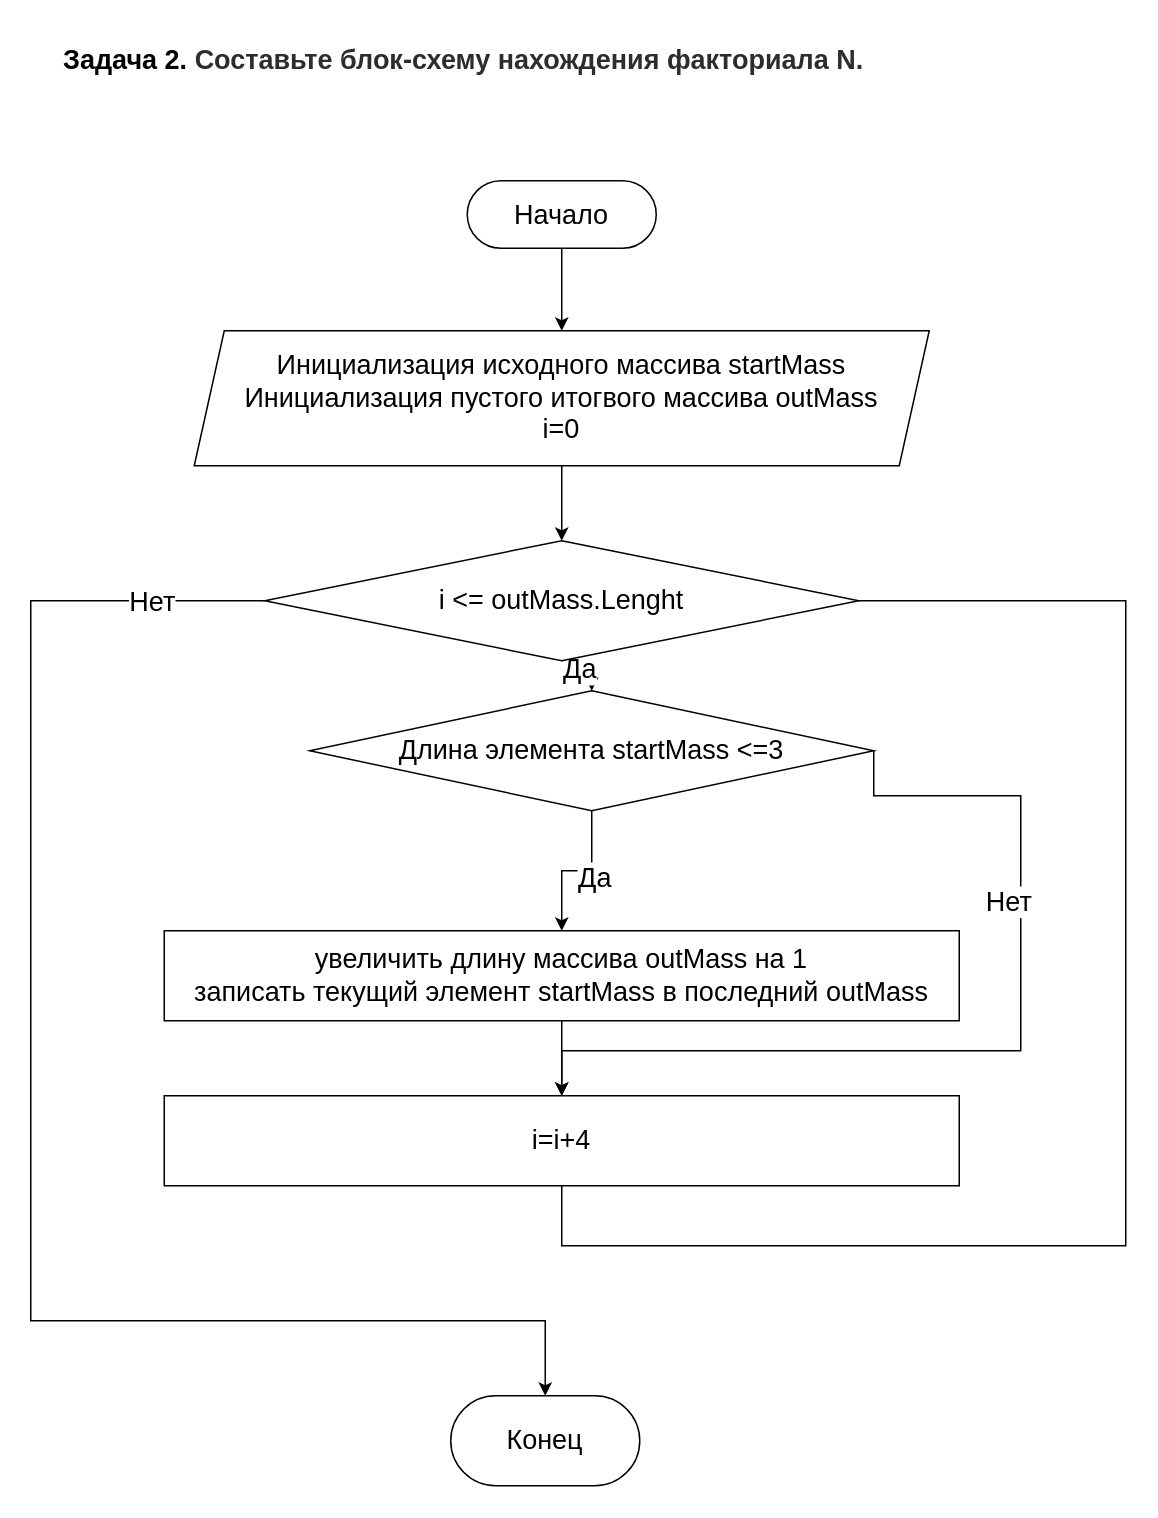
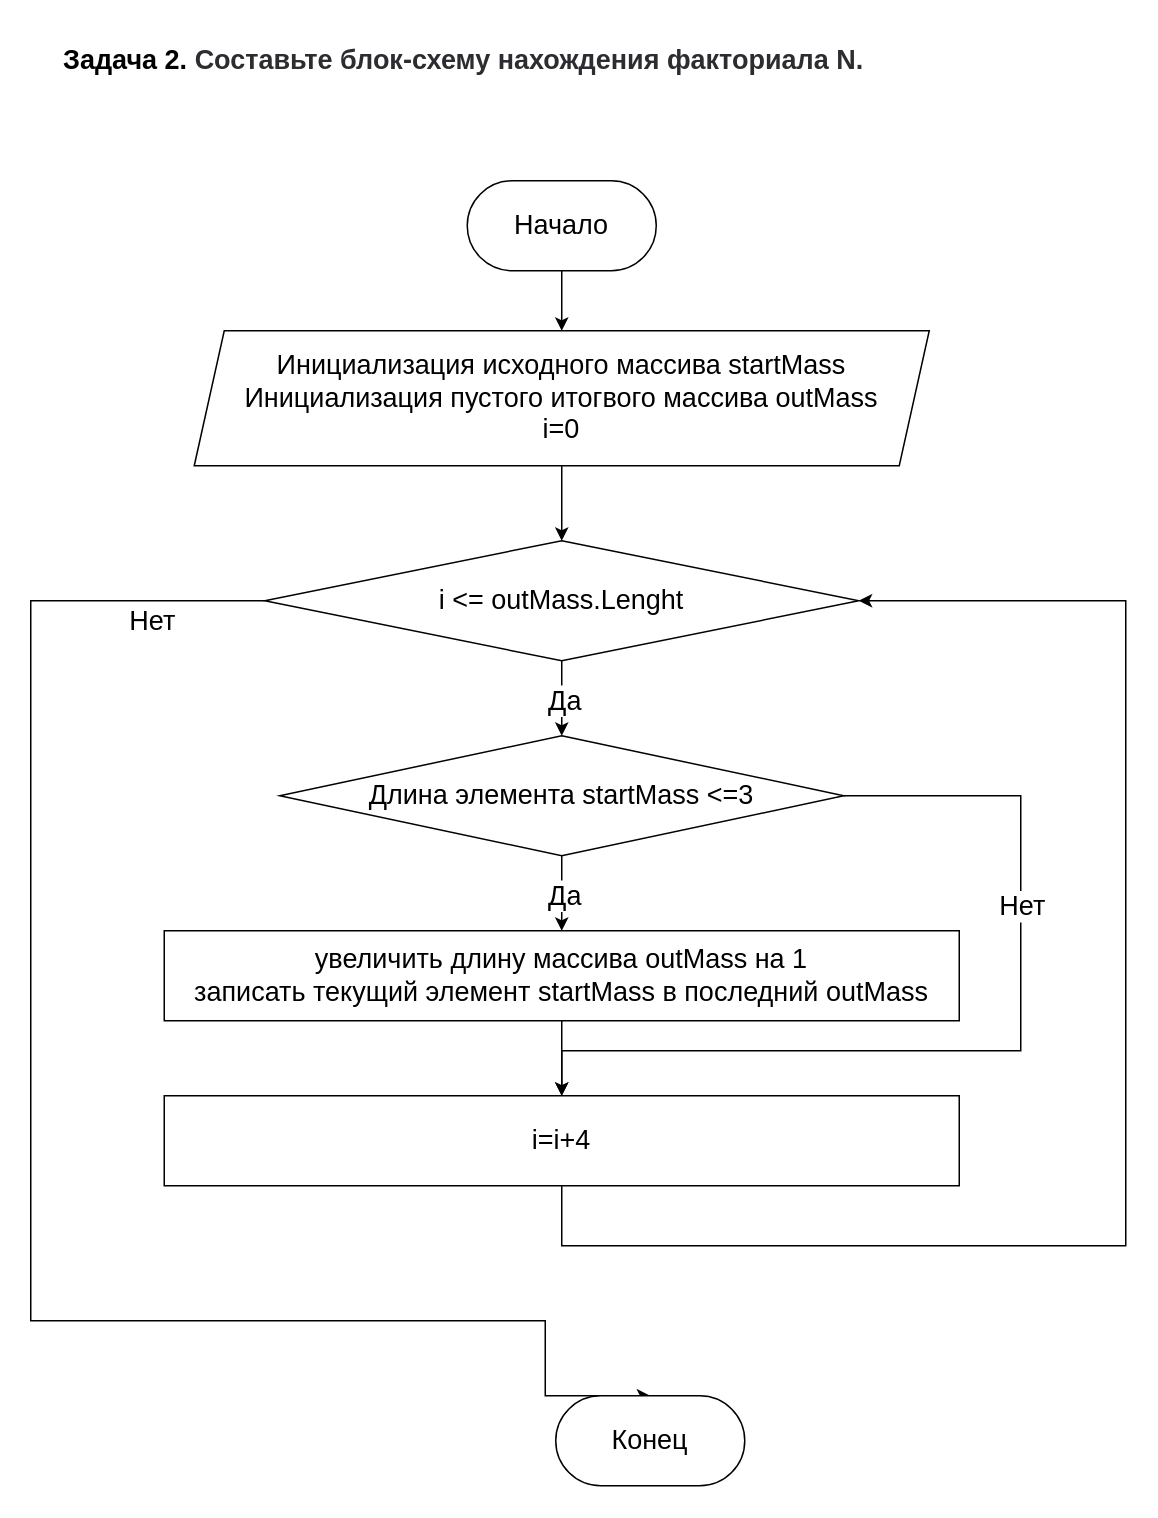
node "Начало": size 189x68 -> 189x90
edge "i <= outMass.Lenght" -- "i=i+4": arrowhead none -> classic
node "Длина элемента startMass <=3": moved (592, 751) -> (562, 796)
node "Конец": moved (545, 1441) -> (650, 1441)
